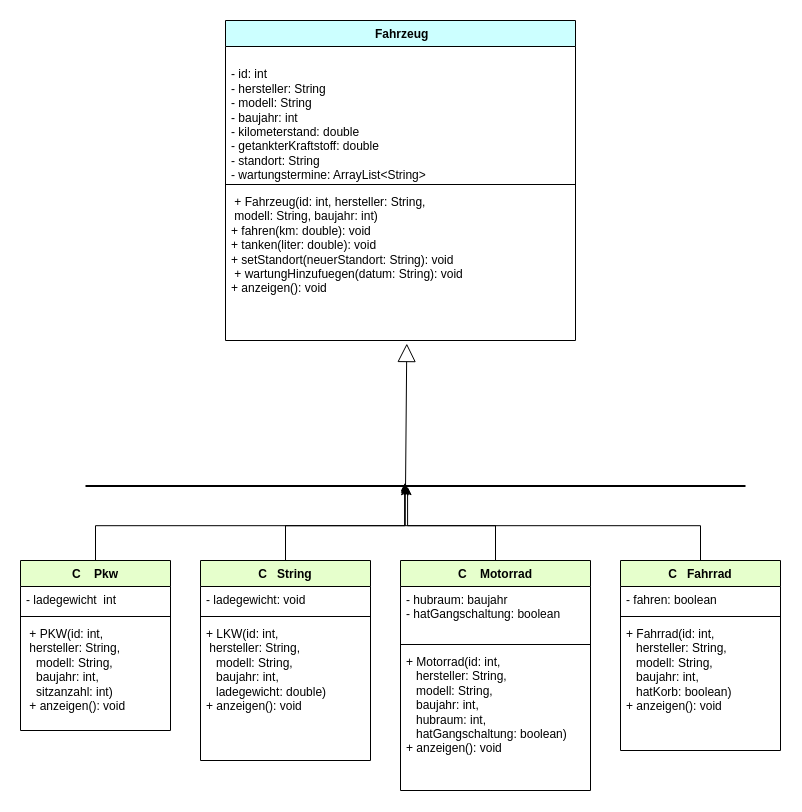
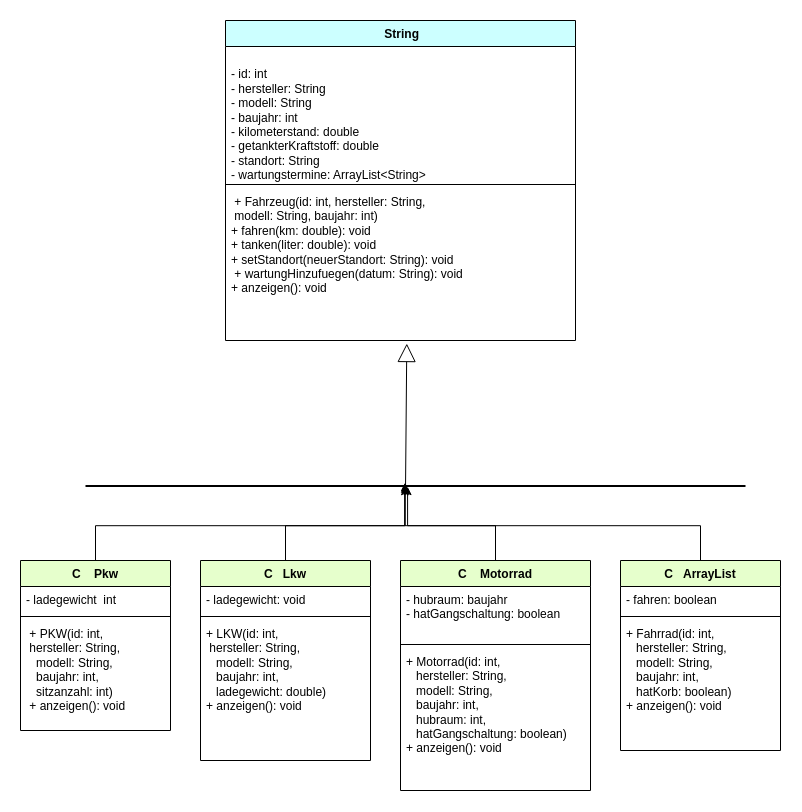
node "Fahrzeug": label "Fahrzeug" -> "String"
node "C String": label "C String" -> "C Lkw"
node "C Fahrrad": label "C Fahrrad" -> "C ArrayList"
